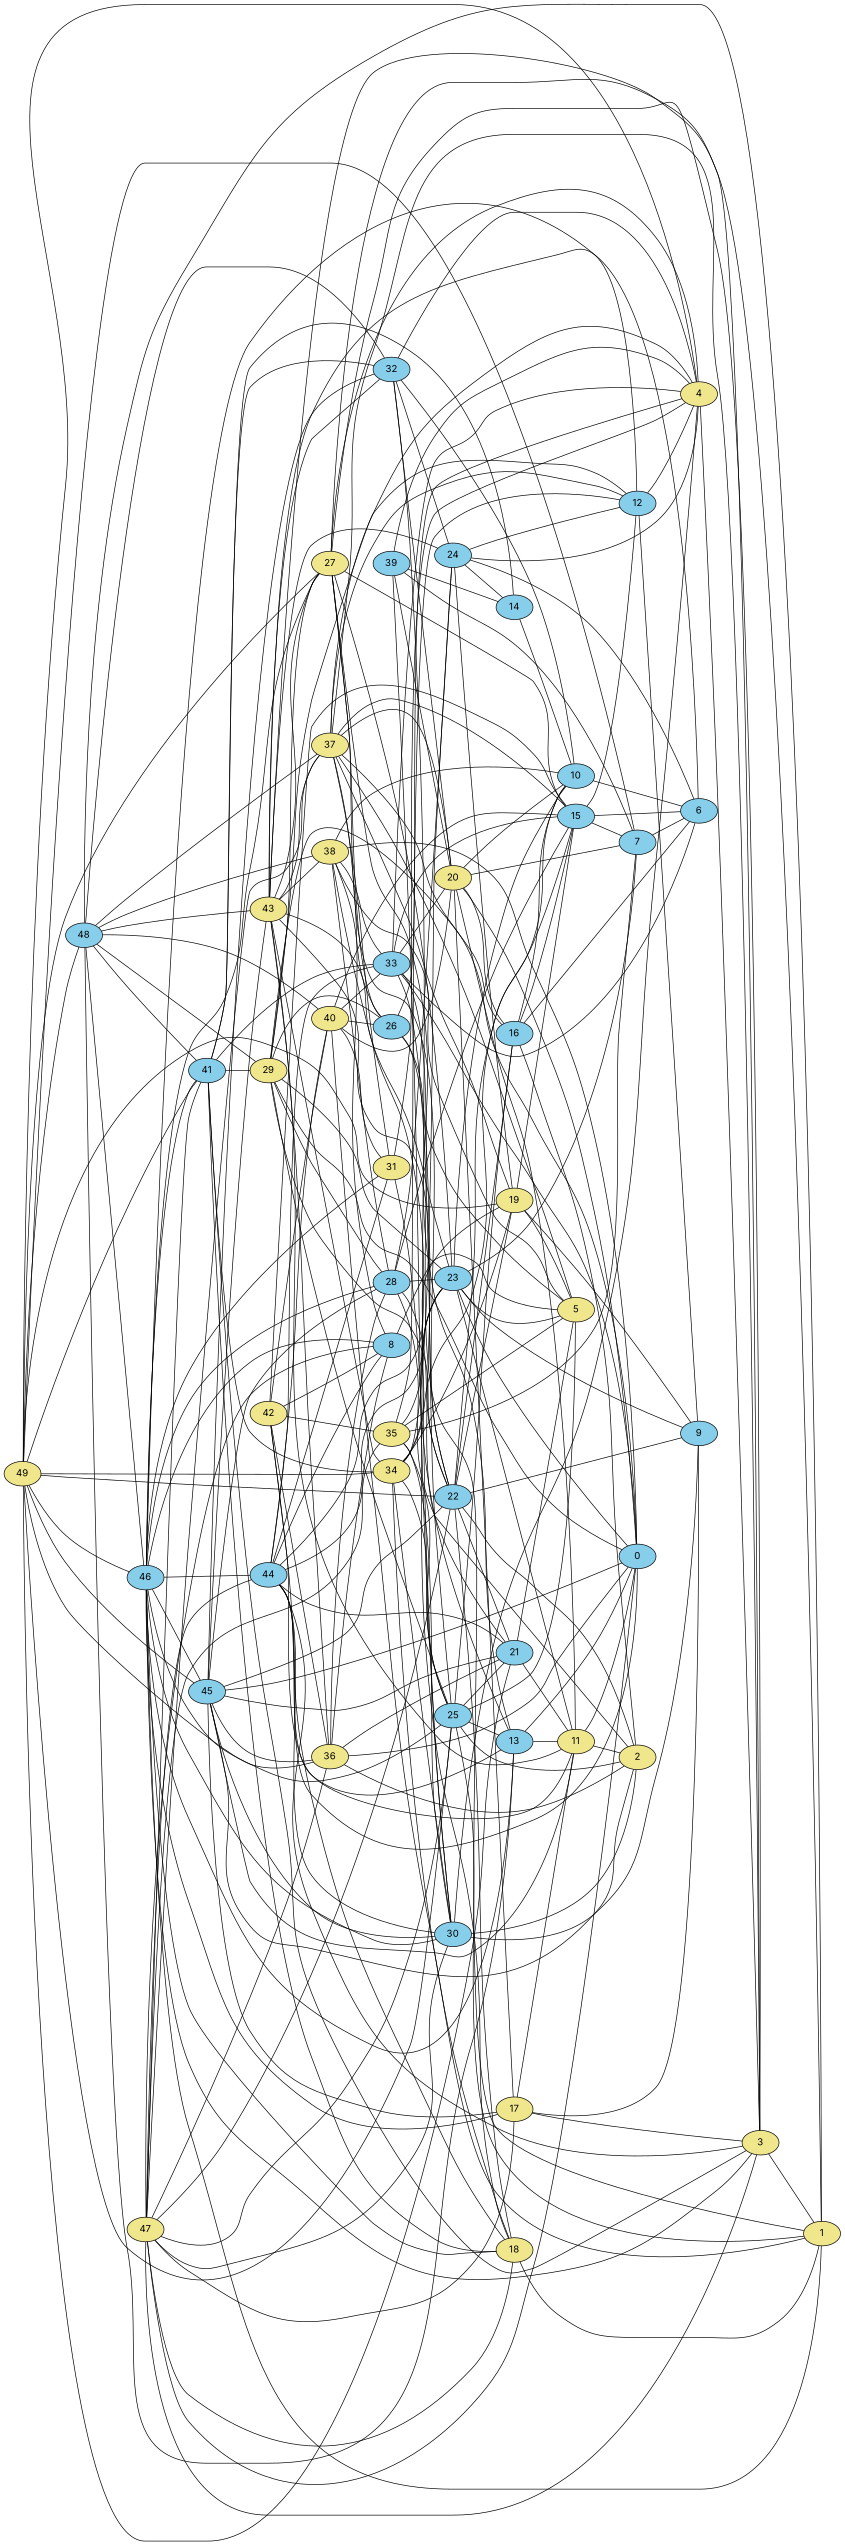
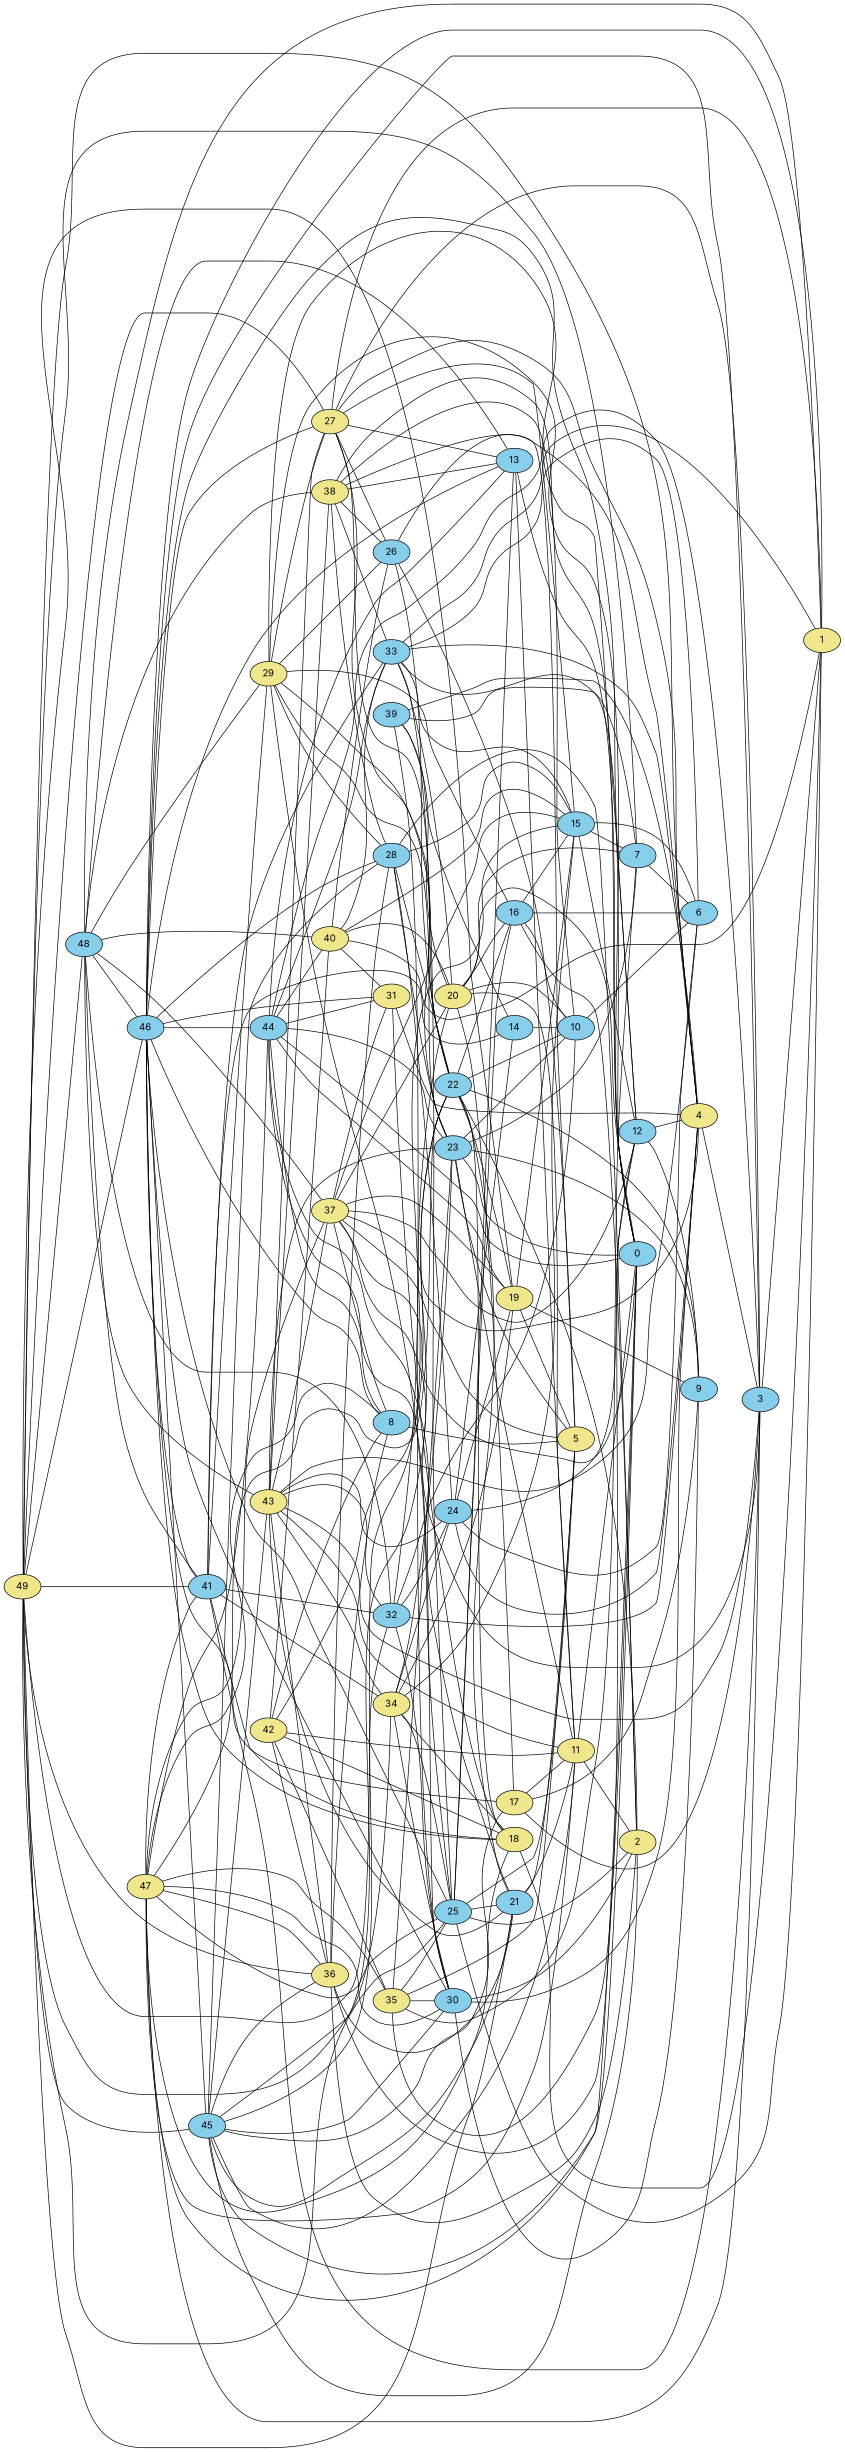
node "3": fillcolor khaki -> skyblue
edge "17" -- "47": now "11" -- "47"
